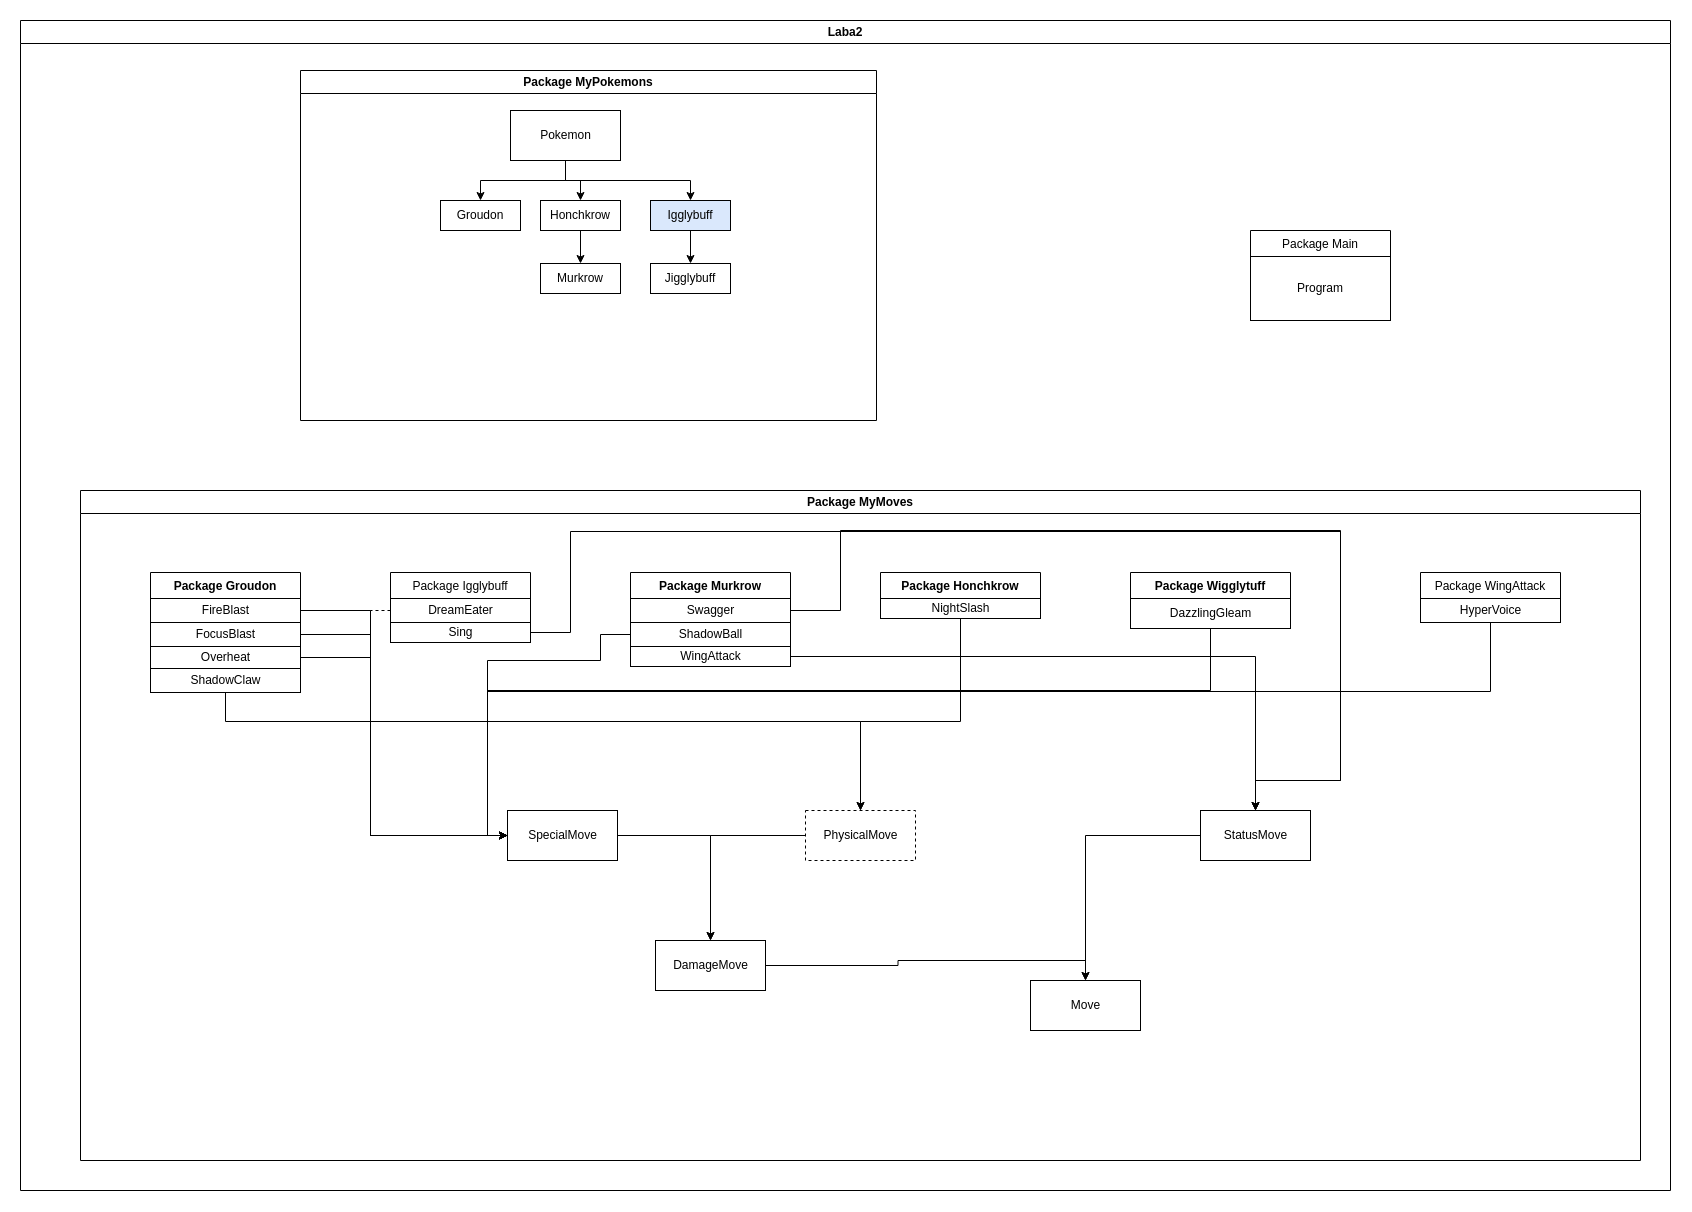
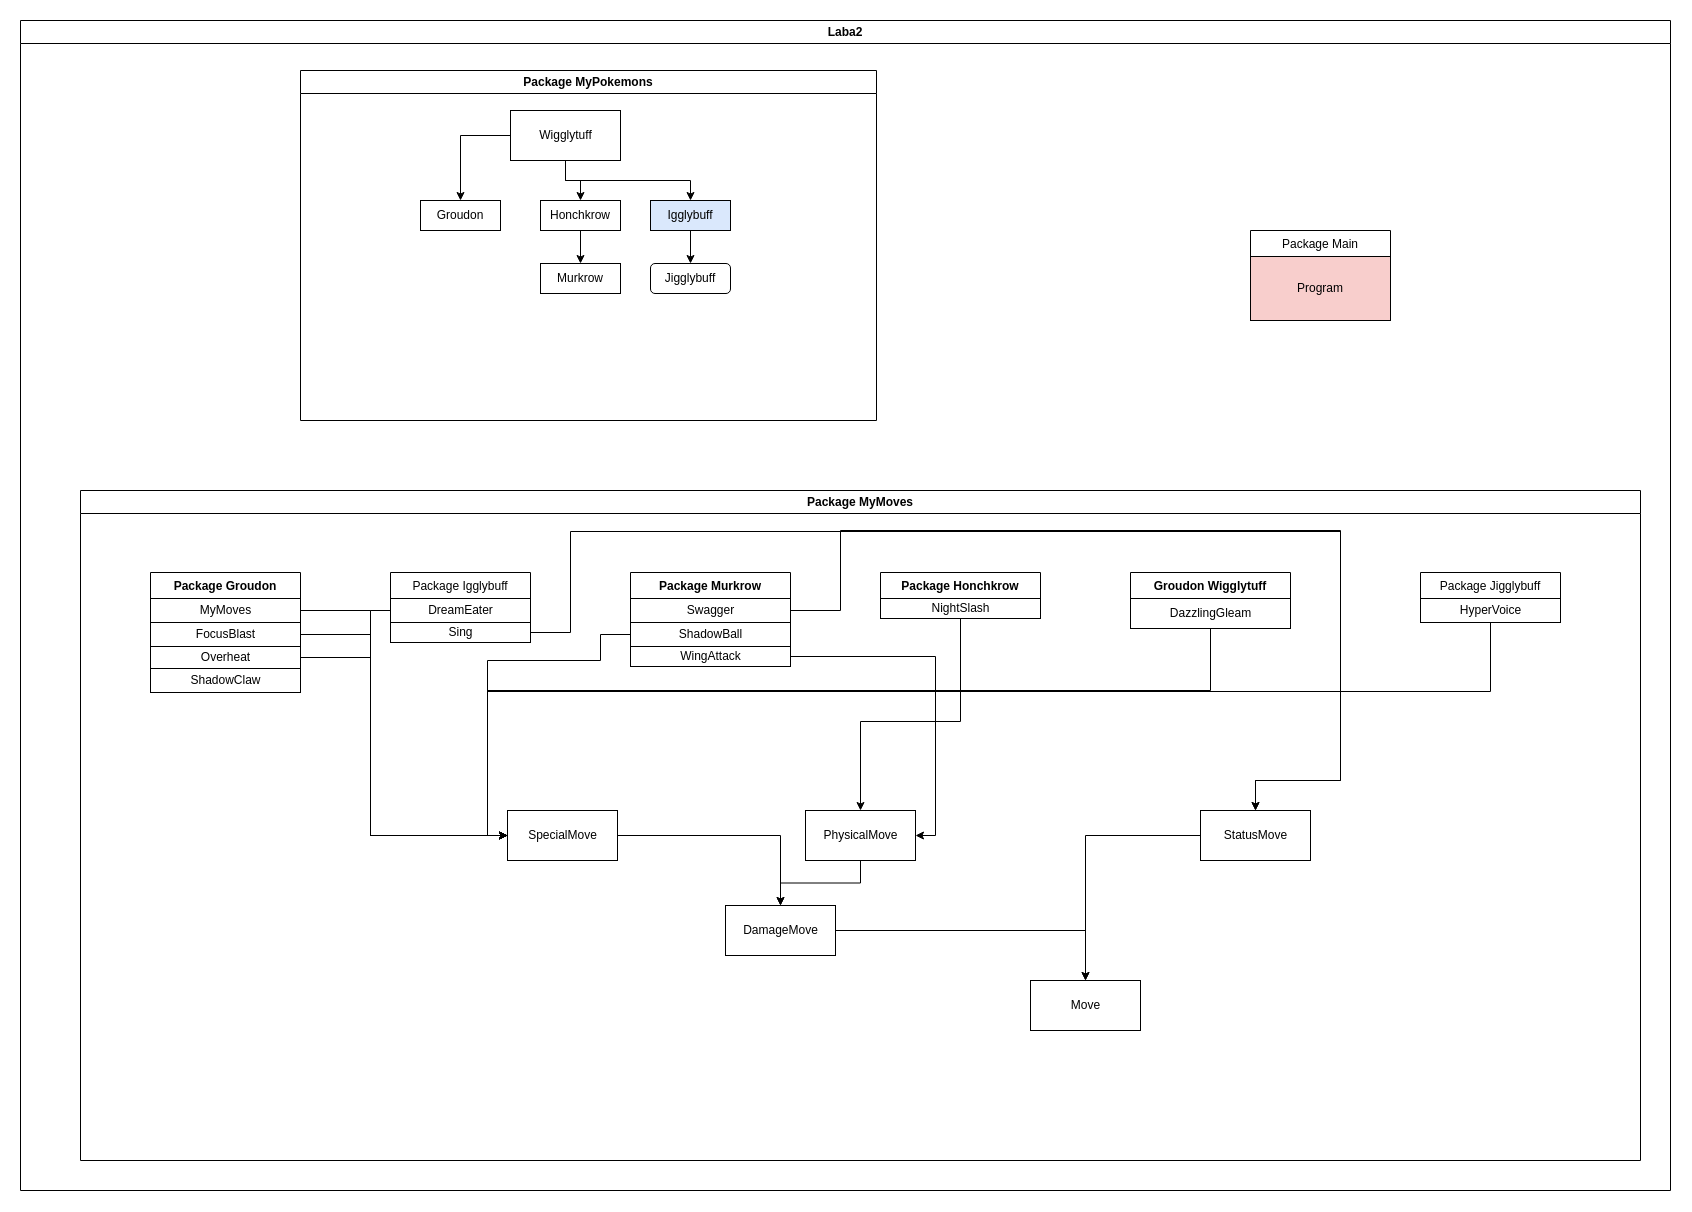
node "Pokemon": label "Pokemon" -> "Wigglytuff"
node "Groudon": moved (481, 216) -> (461, 216)
node "Jigglybuff": shape rectangle -> rounded rectangle
node "Program": fillcolor #ffffff -> #f8cecc
node "Package Wigglytuff": label "Package Wigglytuff" -> "Groudon Wigglytuff"
node "Package WingAttack": label "Package WingAttack" -> "Package Jigglybuff"
node "FireBlast": label "FireBlast" -> "MyMoves"
edge "DreamEater" -> "SpecialMove": style dashed -> solid
edge "WingAttack" -> "StatusMove": now "WingAttack" -> "PhysicalMove"
edge "ShadowClaw" -> "PhysicalMove": removed
node "PhysicalMove": style dashed -> solid
node "DamageMove": moved (711, 966) -> (781, 931)
